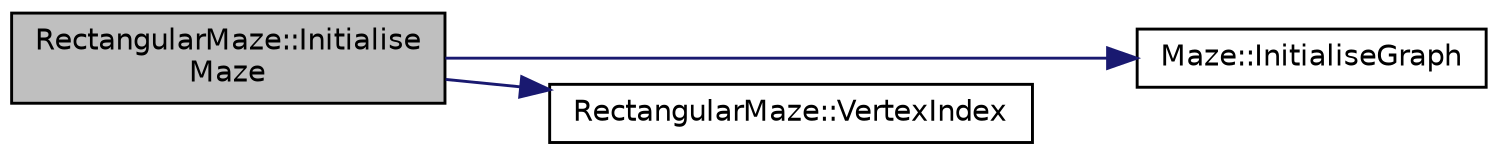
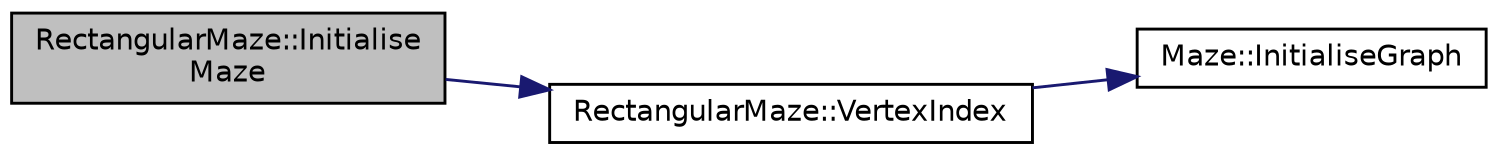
edge "RectangularMaze::Initialise Maze" -> "Maze::InitialiseGraph": now "RectangularMaze::VertexIndex" -> "Maze::InitialiseGraph"
